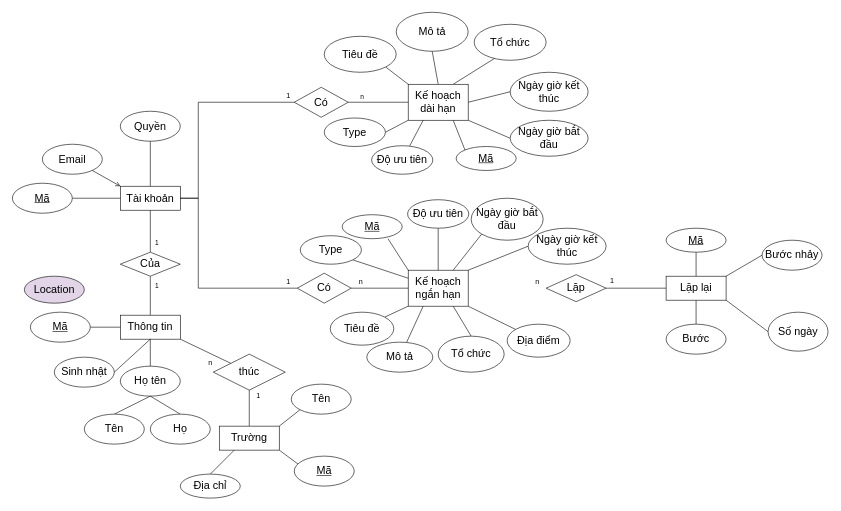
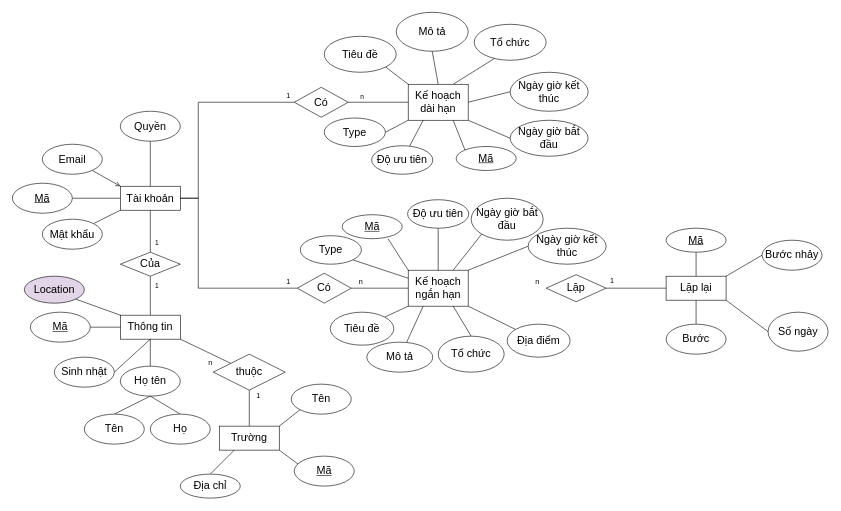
edge "Tài khoản" -- "Mật khẩu": added
node "Mật khẩu": added
edge "Location" -- "Thông tin": added
node "thúc": label "thúc" -> "thuộc"
